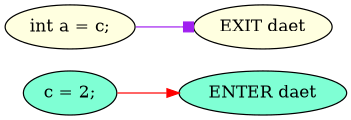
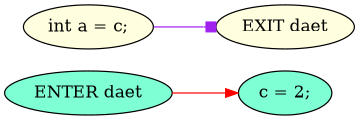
edge "c = 2;" -> "ENTER daet": reversed
